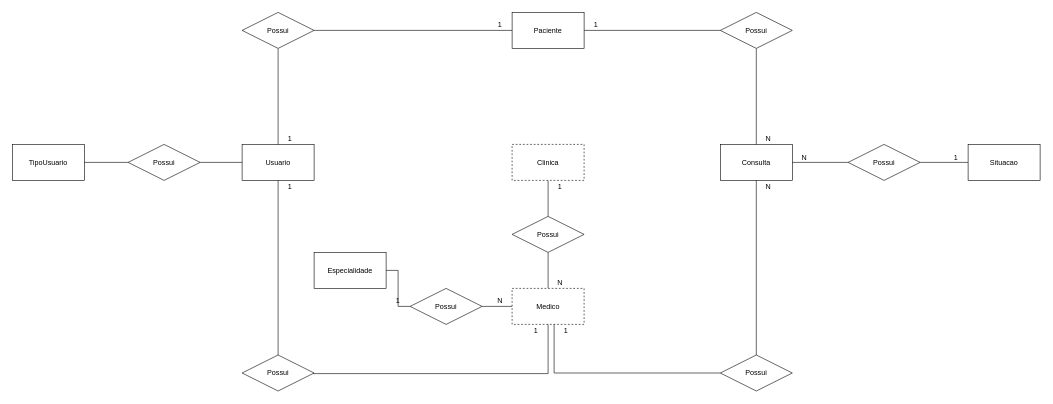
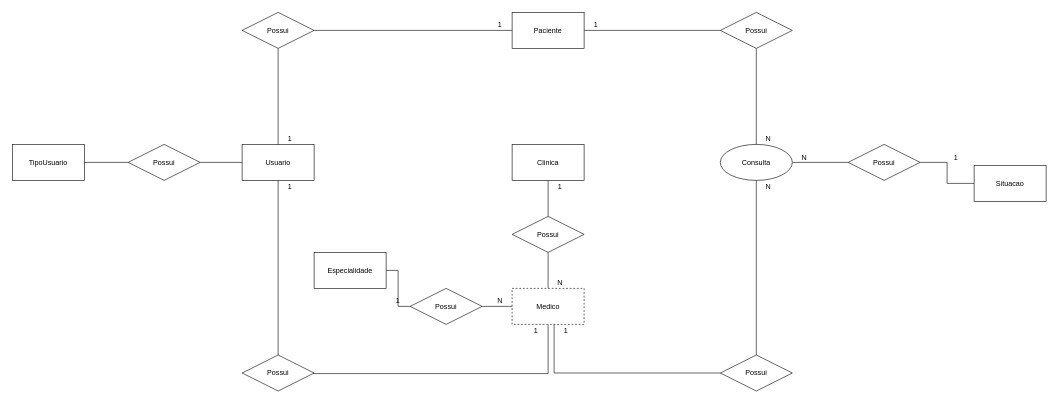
node "Clinica": style dashed -> solid
node "Consulta": shape rectangle -> ellipse
node "Situacao": moved (1004, 162) -> (1010, 183)
